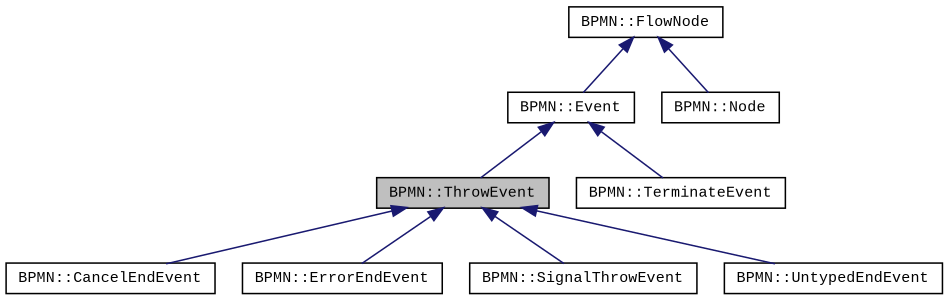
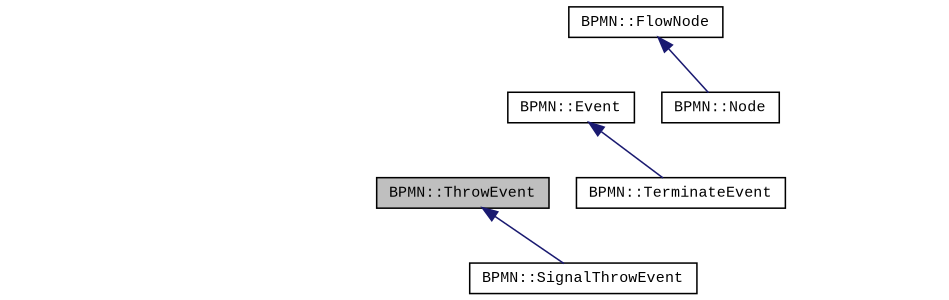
edge "BPMN::Event" -> "BPMN::FlowNode": removed
edge "BPMN::ThrowEvent" -> "BPMN::Event": removed
node "BPMN::CancelEndEvent": removed
node "BPMN::ErrorEndEvent": removed
node "BPMN::UntypedEndEvent": removed
